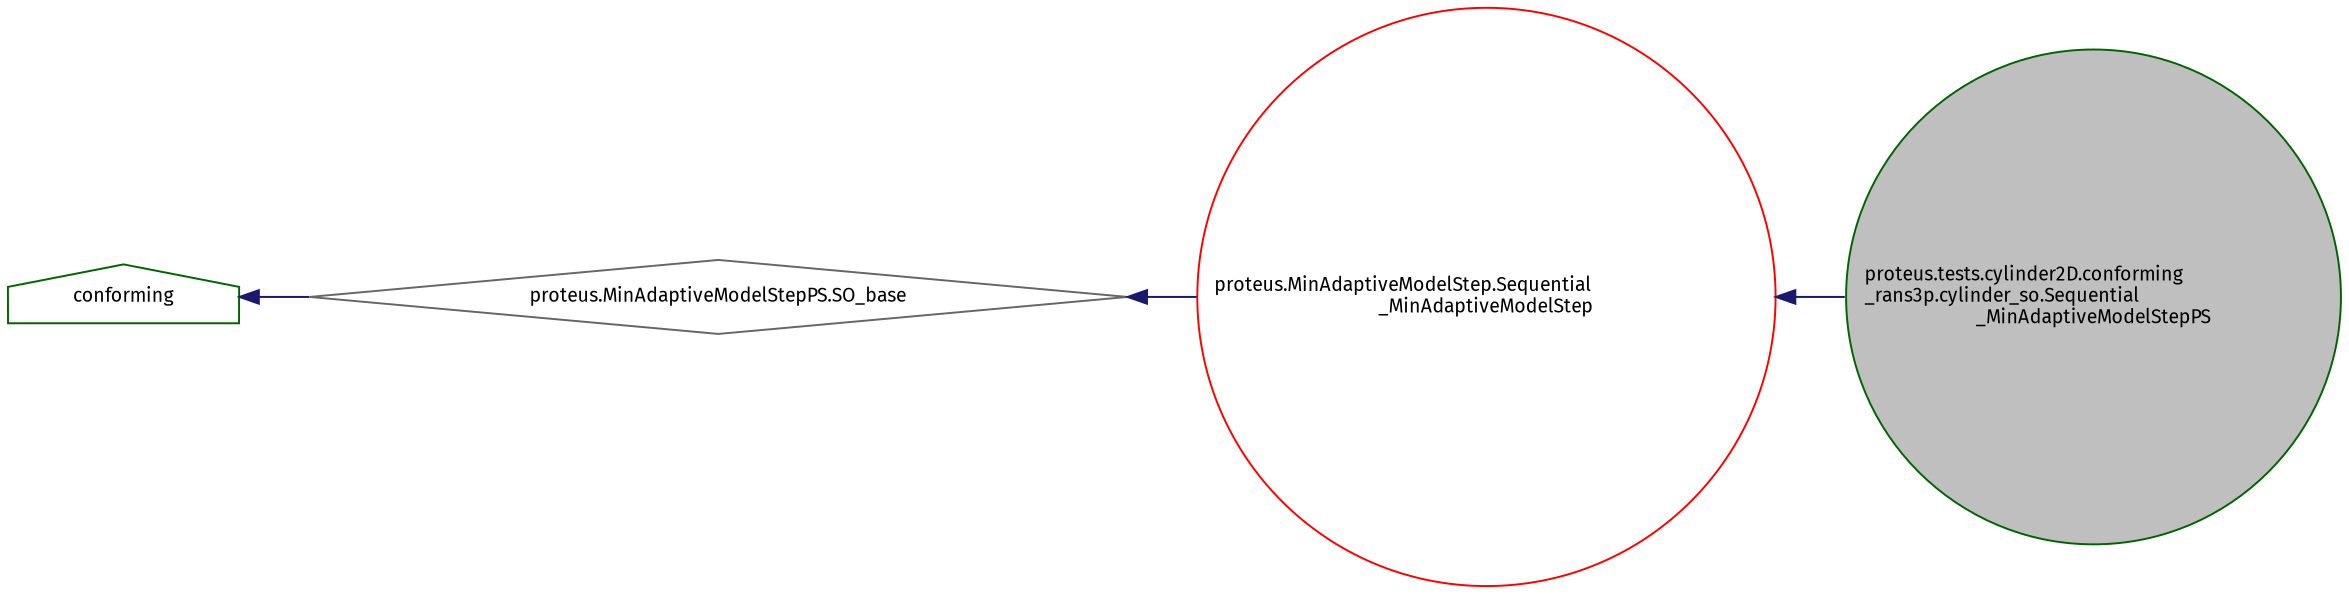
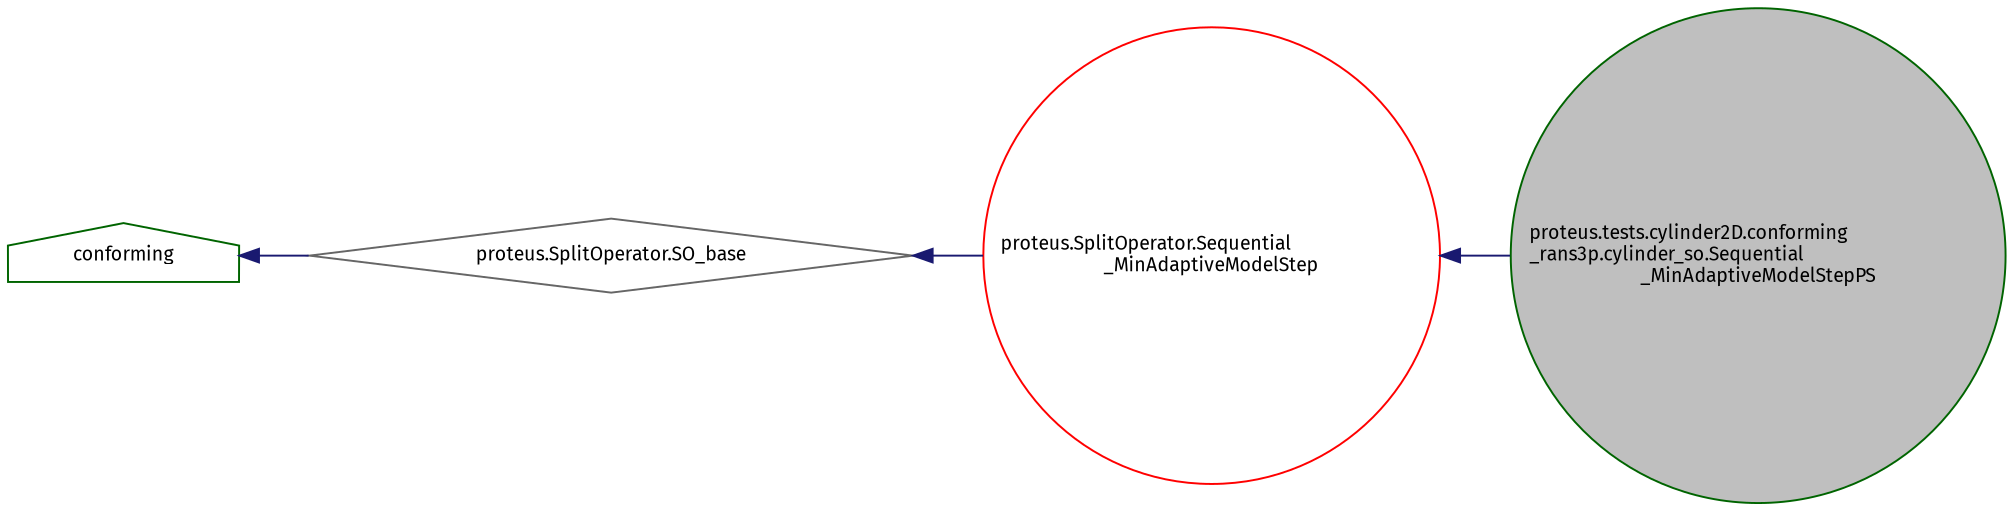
node "proteus.MinAdaptiveModelStepPS.SO_base": label "proteus.MinAdaptiveModelStepPS.SO_base" -> "proteus.SplitOperator.SO_base"
node "proteus.MinAdaptiveModelStep.Sequential _MinAdaptiveModelStep": label "proteus.MinAdaptiveModelStep.Sequential _MinAdaptiveModelStep" -> "proteus.SplitOperator.Sequential _MinAdaptiveModelStep"
